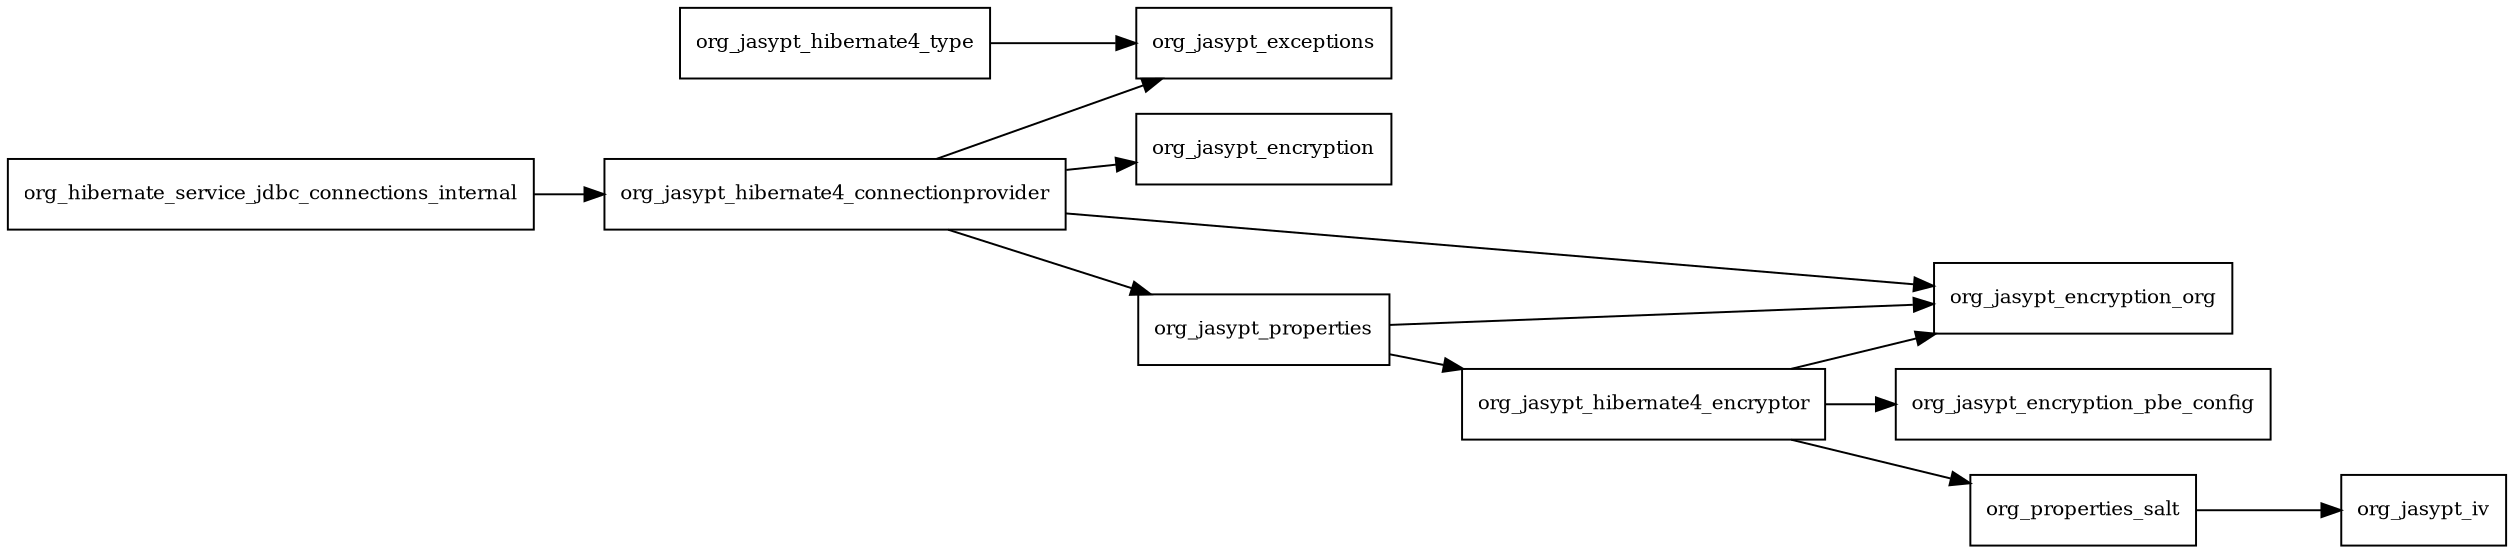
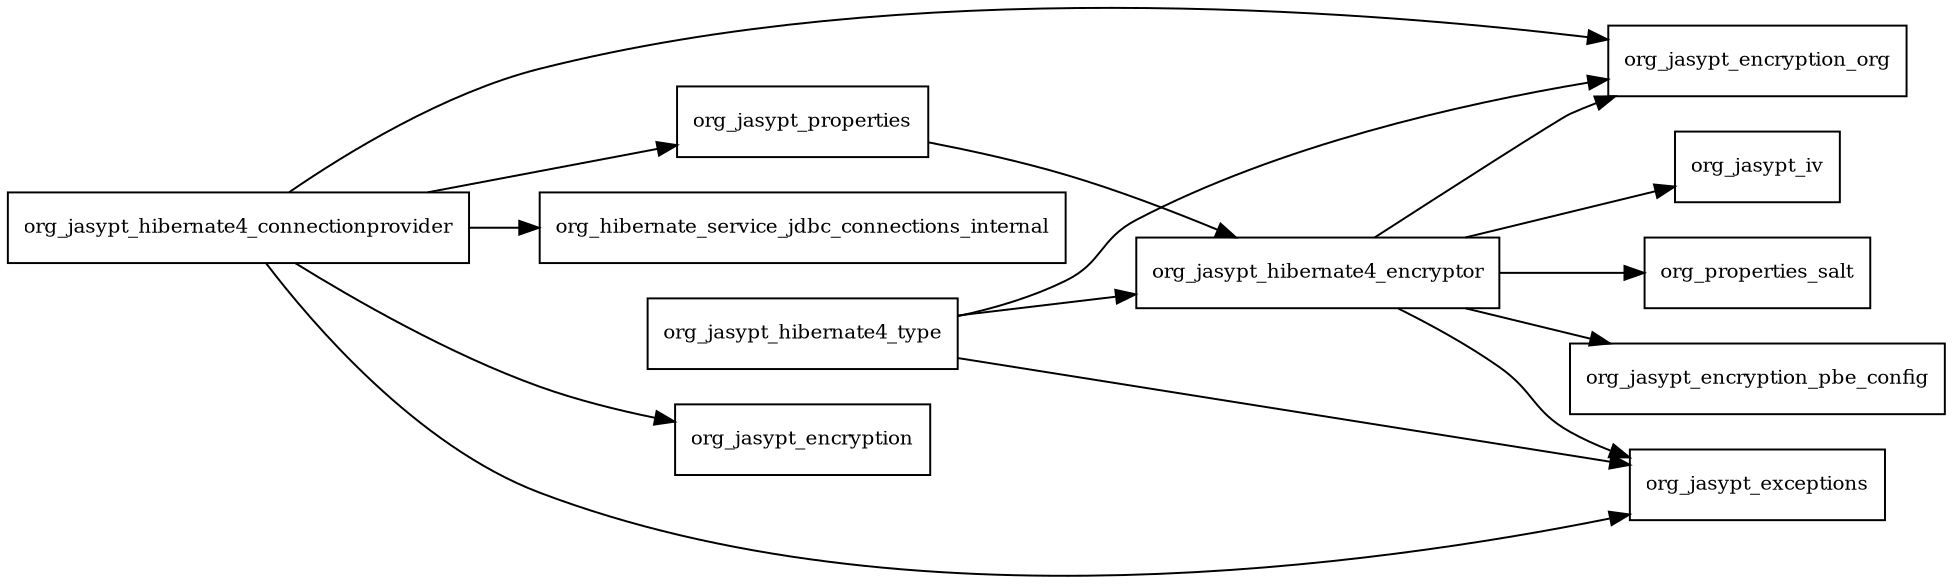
edge "org_hibernate_service_jdbc_connections_internal" -> "org_jasypt_hibernate4_connectionprovider": reversed
edge "org_jasypt_hibernate4_type" -> "org_jasypt_hibernate4_encryptor": added
edge "org_jasypt_properties" -> "org_jasypt_encryption_org": now "org_jasypt_hibernate4_type" -> "org_jasypt_encryption_org"
edge "org_jasypt_hibernate4_encryptor" -> "org_jasypt_exceptions": added
edge "org_properties_salt" -> "org_jasypt_iv": now "org_jasypt_hibernate4_encryptor" -> "org_jasypt_iv"
